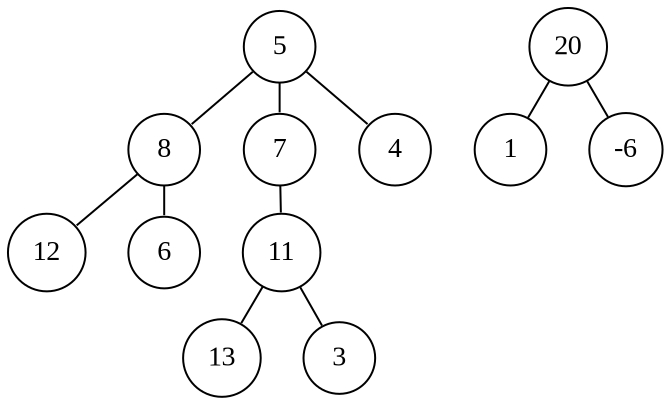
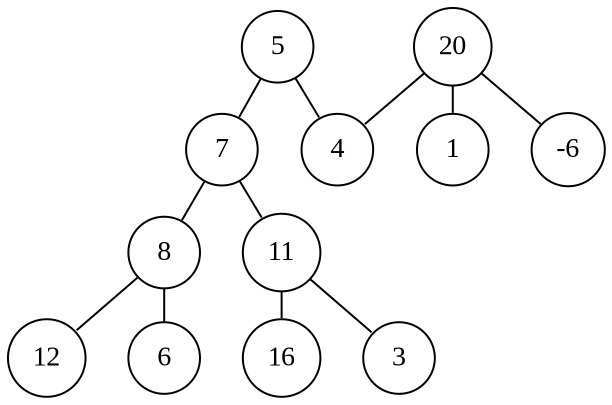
edge "5" -> "8": now "7" -> "8"
edge "20" -> "4": added
node "13": label "13" -> "16"
